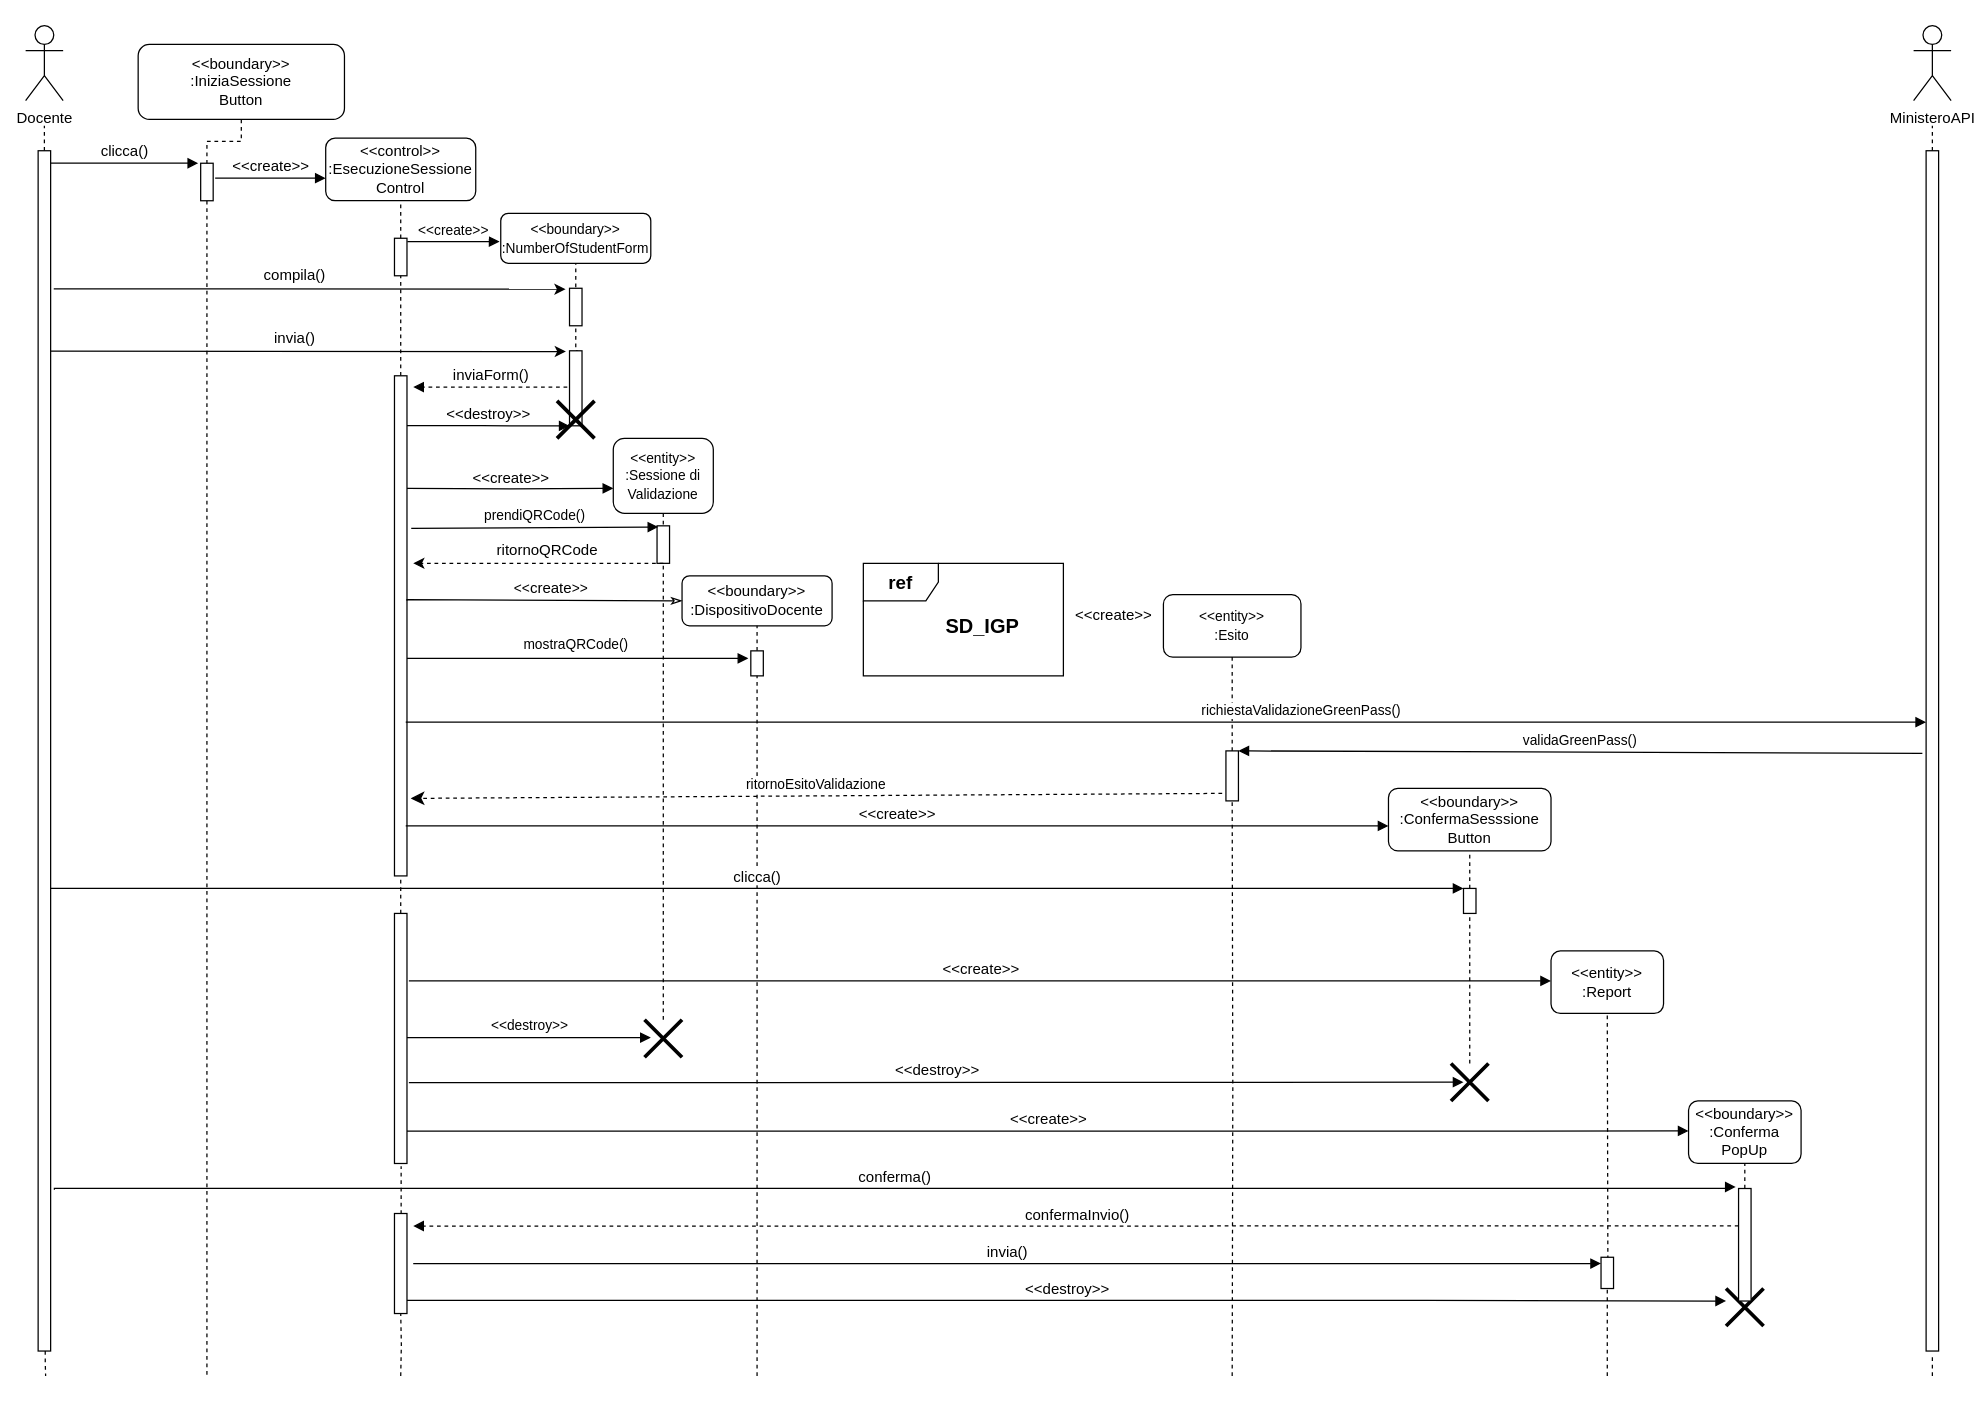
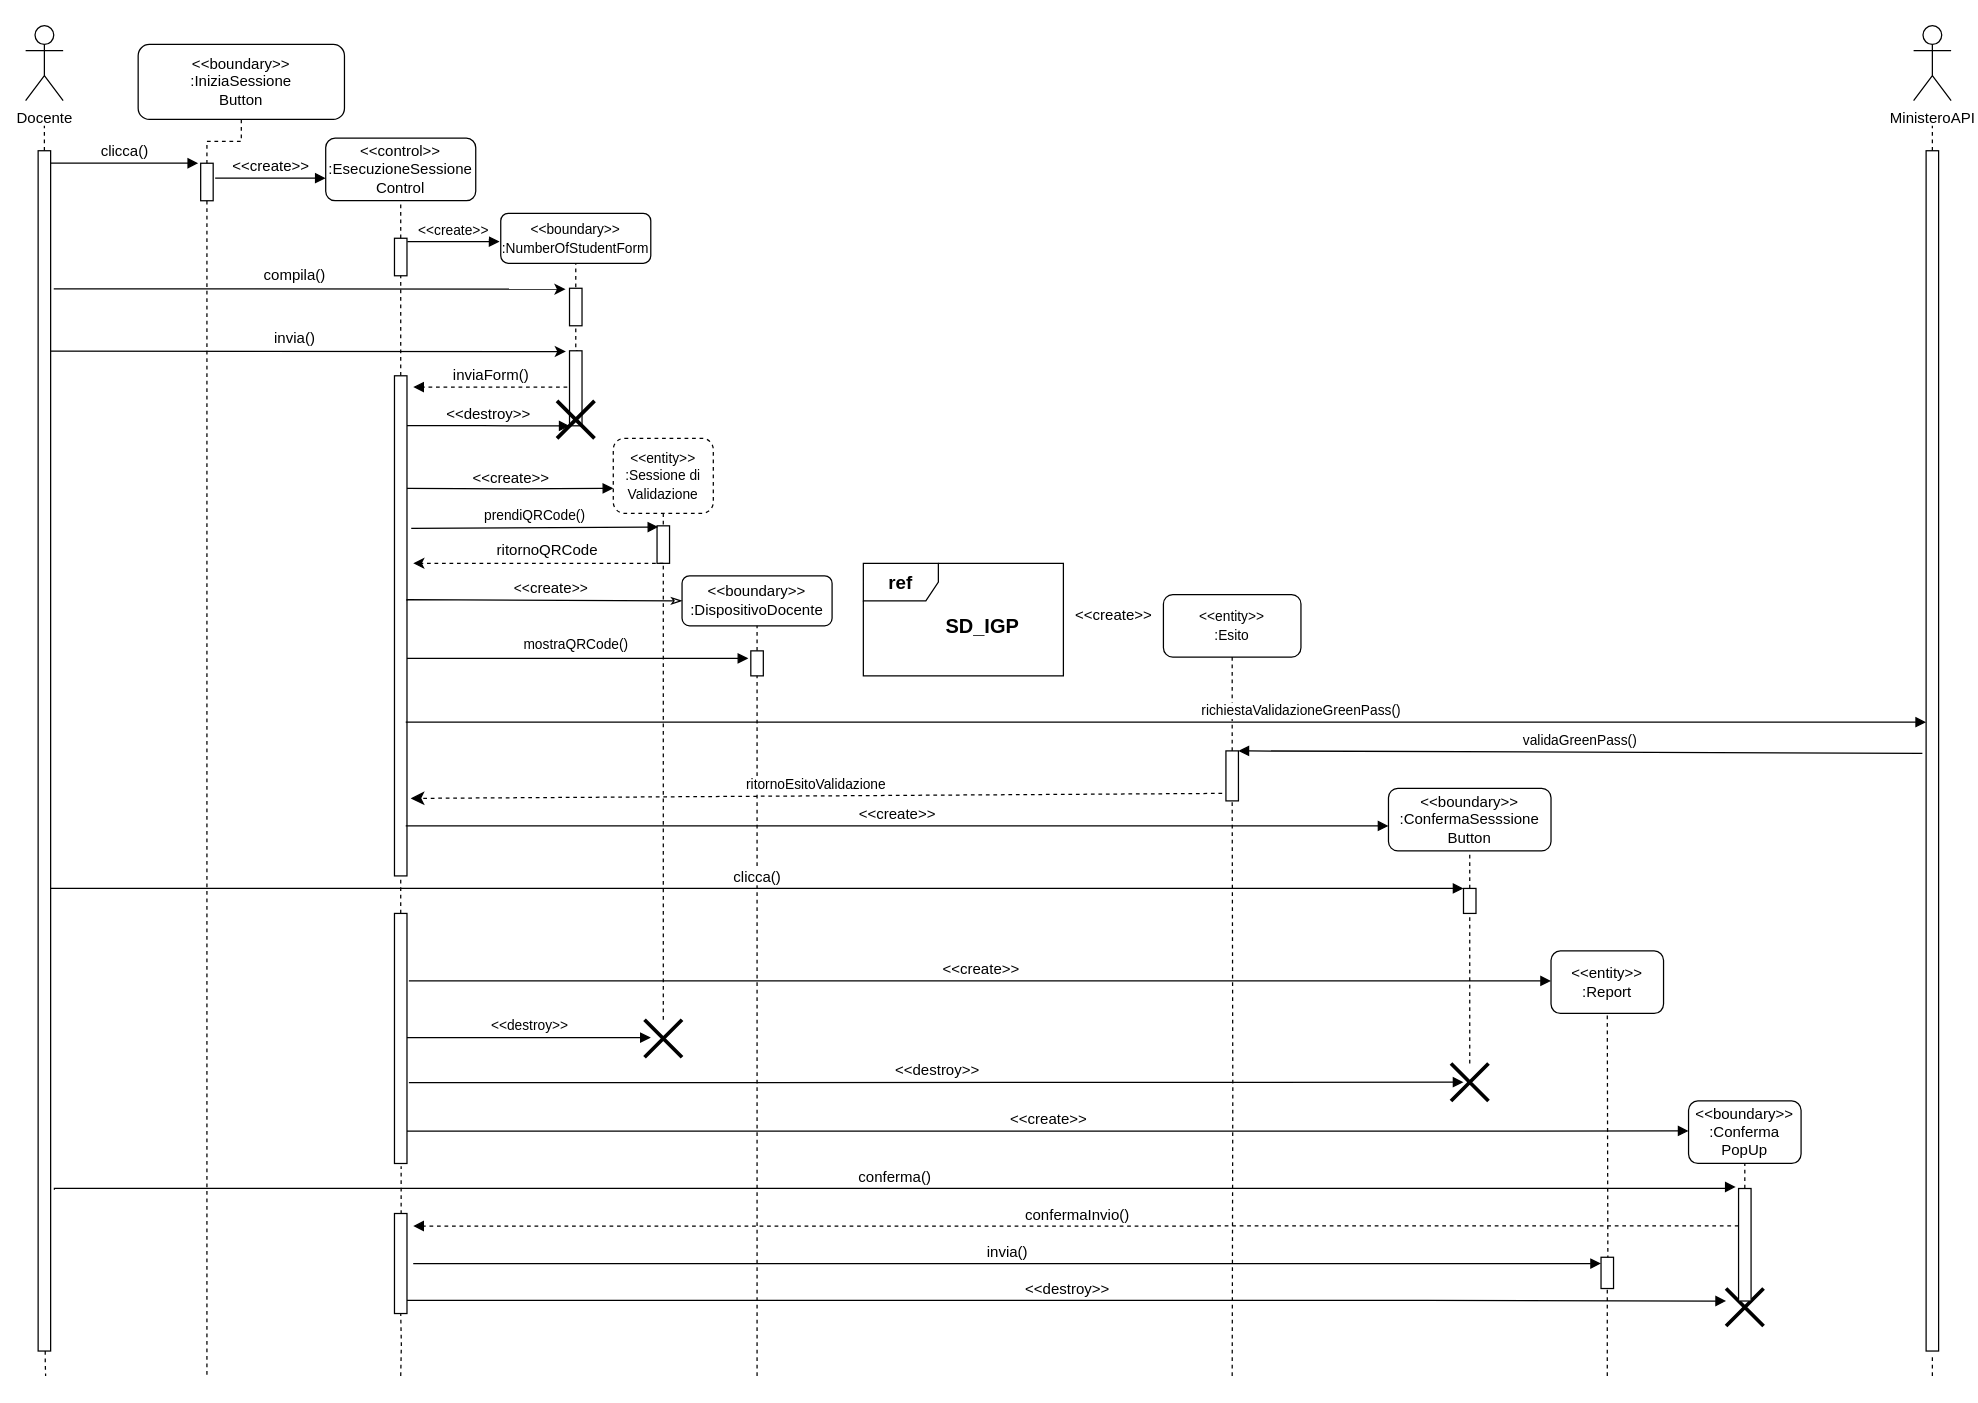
node "<<entity>> :Sessione di Validazione": style solid -> dashed
